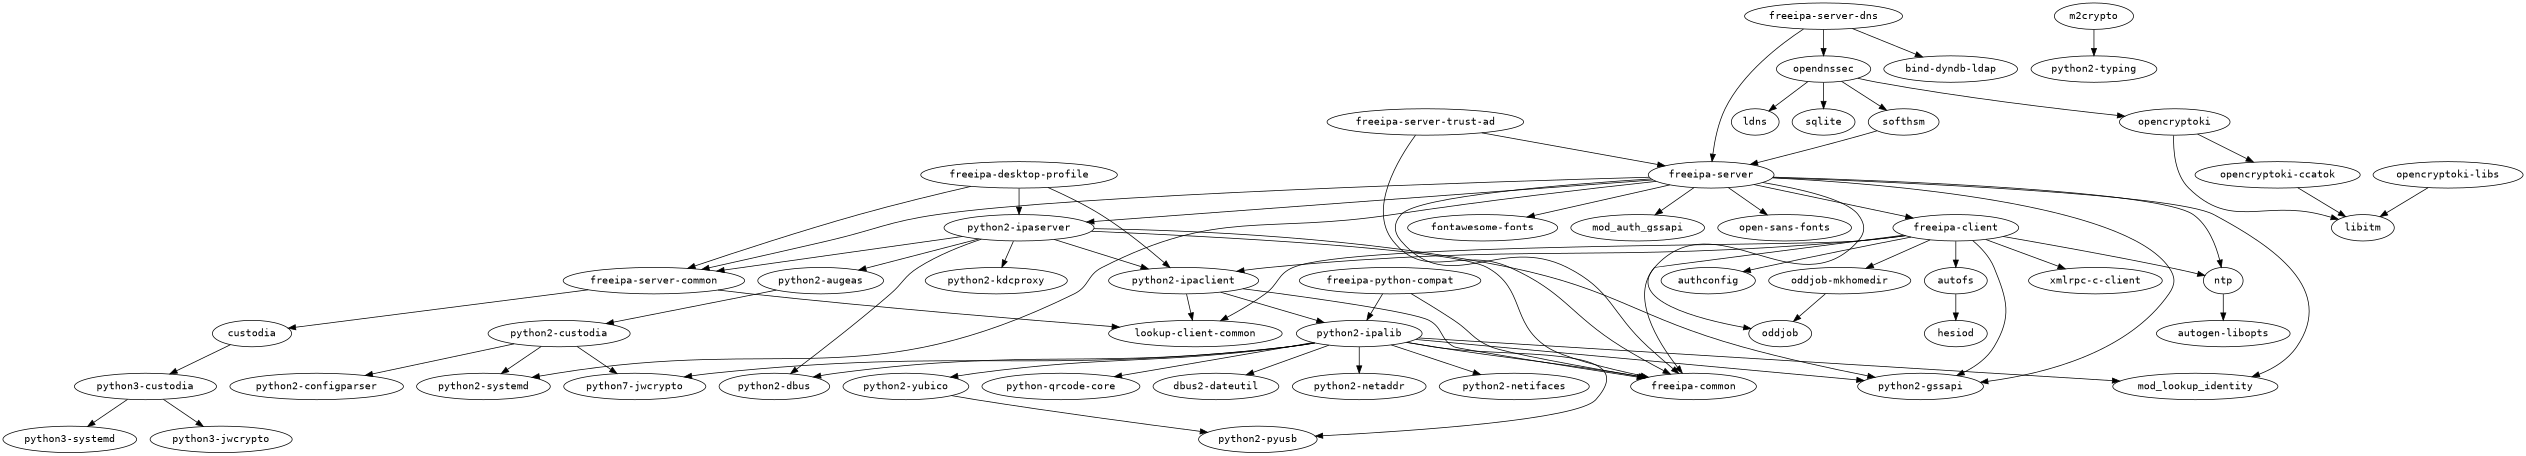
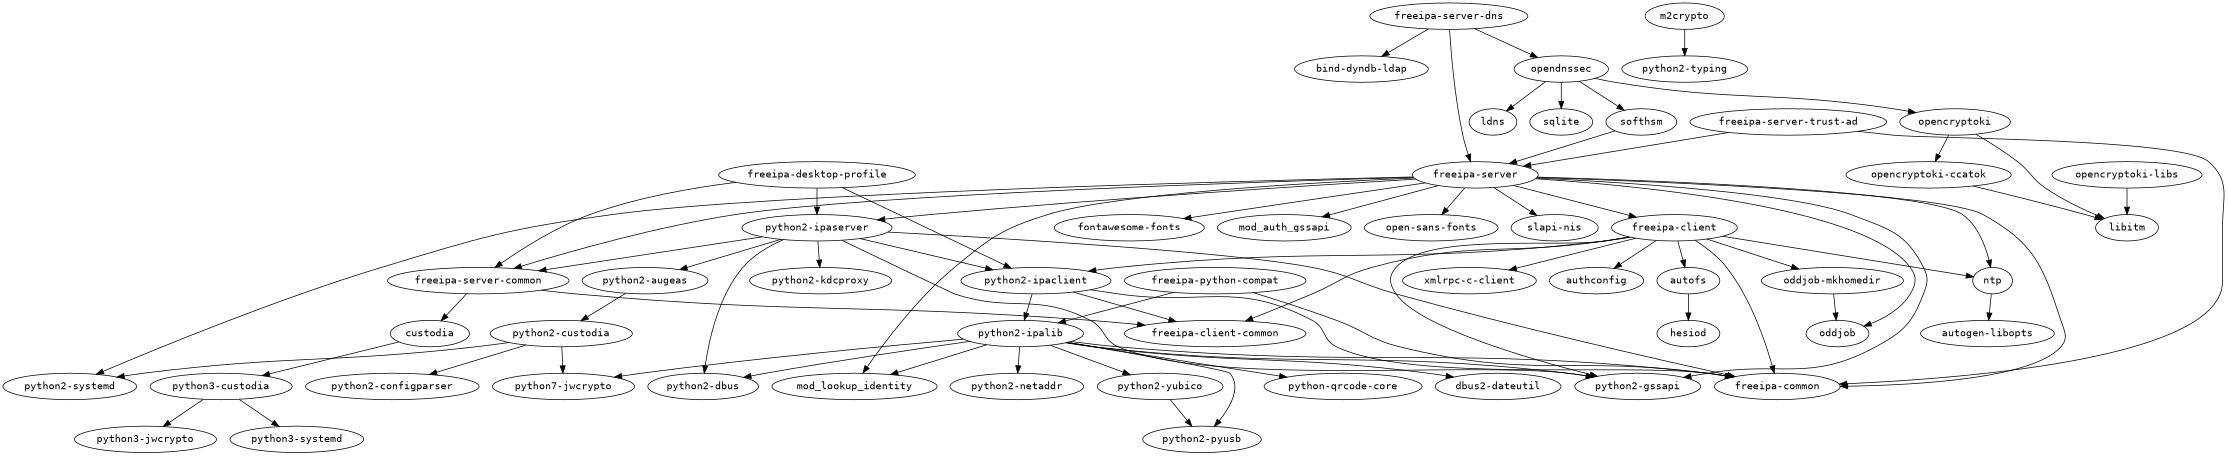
node "slapi-nis": added
node "lookup-client-common": label "lookup-client-common" -> "freeipa-client-common"
node "python2-netifaces": removed
